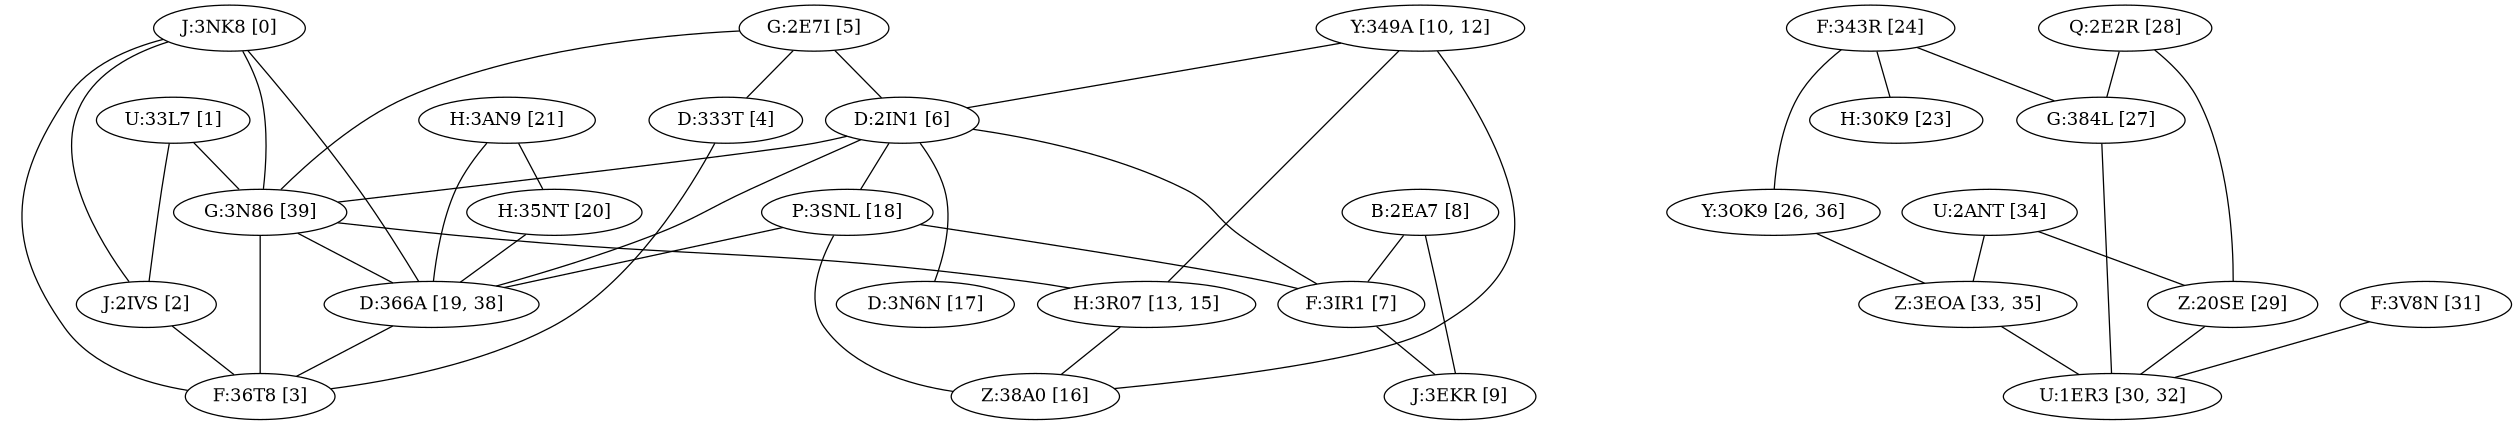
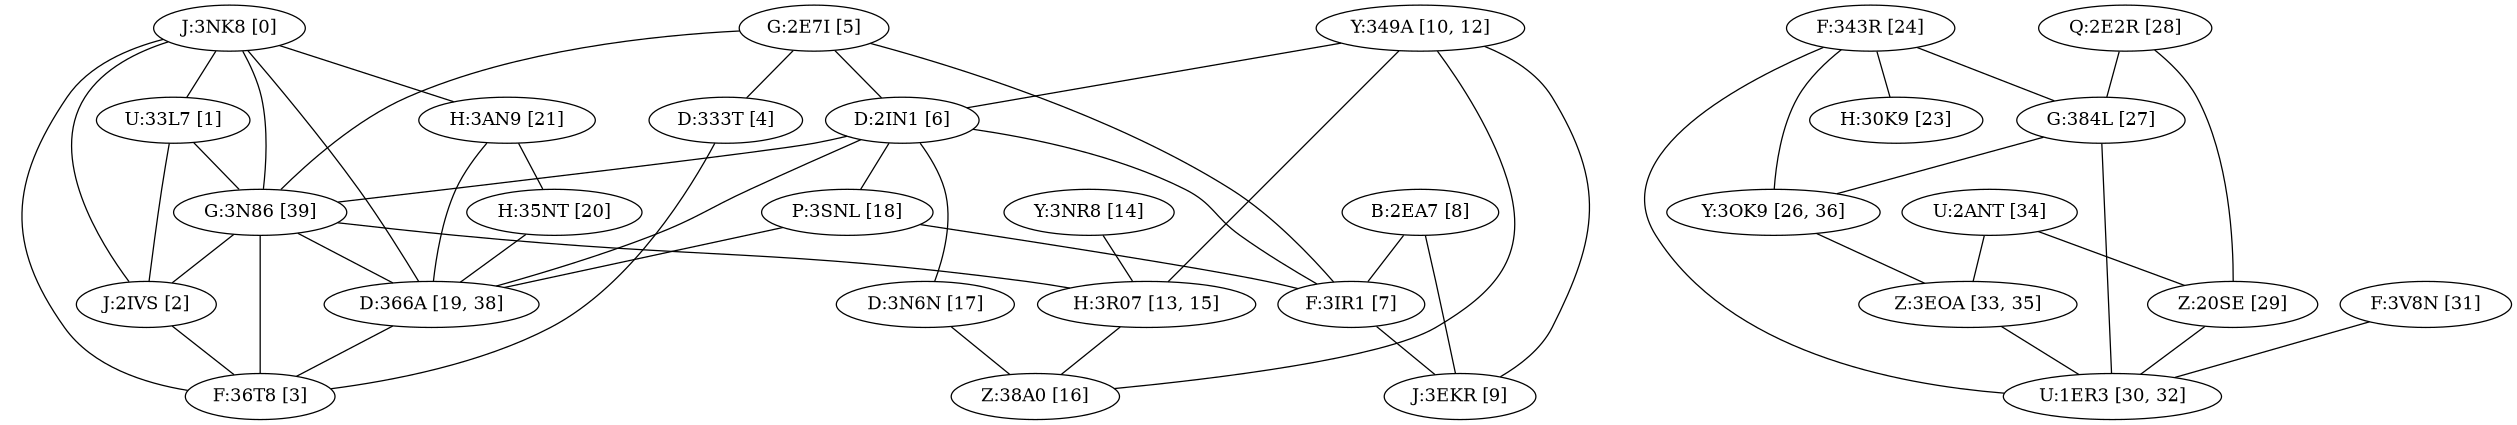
edge "J:3NK8 [0]" -- "U:33L7 [1]": added
edge "J:3NK8 [0]" -- "H:3AN9 [21]": added
edge "G:2E7I [5]" -- "F:3IR1 [7]": added
edge "G:384L [27]" -- "Y:3OK9 [26, 36]": added
edge "Y:349A [10, 12]" -- "J:3EKR [9]": added
node "Y:3NR8 [14]": added
edge "G:3N86 [39]" -- "J:2IVS [2]": added
edge "F:343R [24]" -- "U:1ER3 [30, 32]": added
edge "P:3SNL [18]" -- "Z:38A0 [16]": now "D:3N6N [17]" -- "Z:38A0 [16]"
